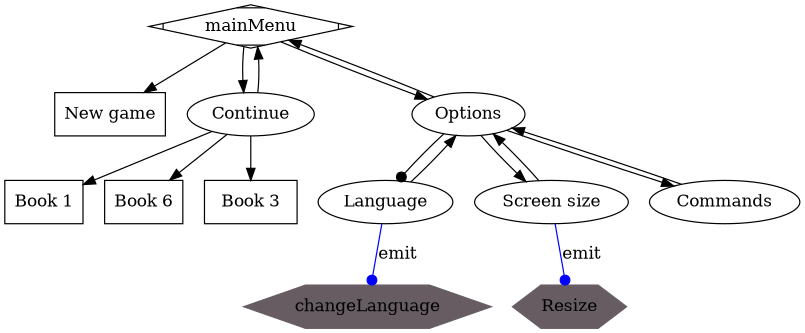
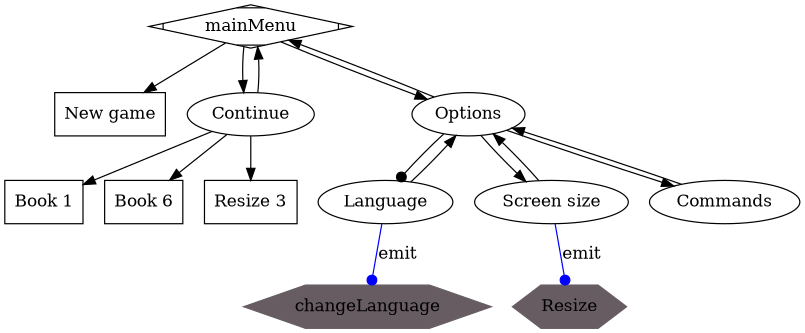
node "Book 3": label "Book 3" -> "Resize 3"
